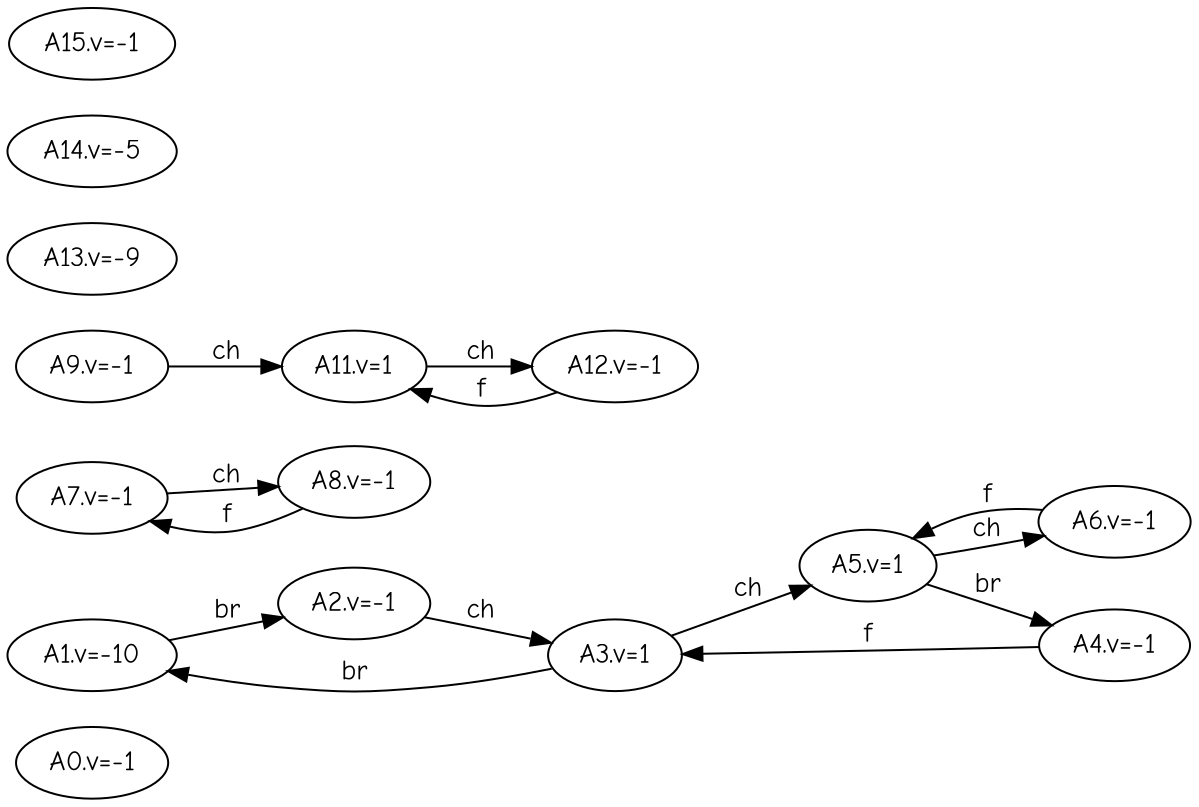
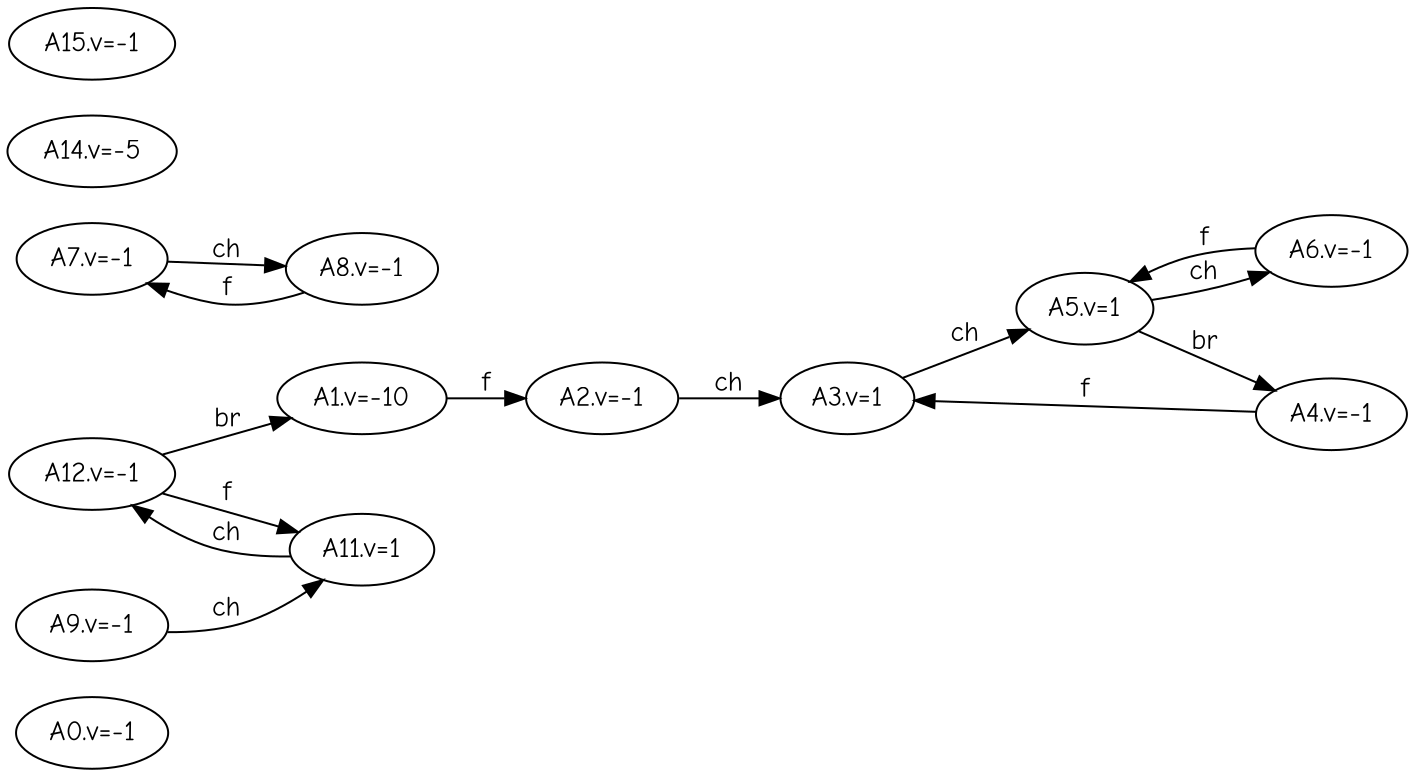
node "A13.v=-9": removed
edge "A1.v=-10" -> "A2.v=-1": label "br" -> "f"
edge "A3.v=1" -> "A1.v=-10": now "A12.v=-1" -> "A1.v=-10"
